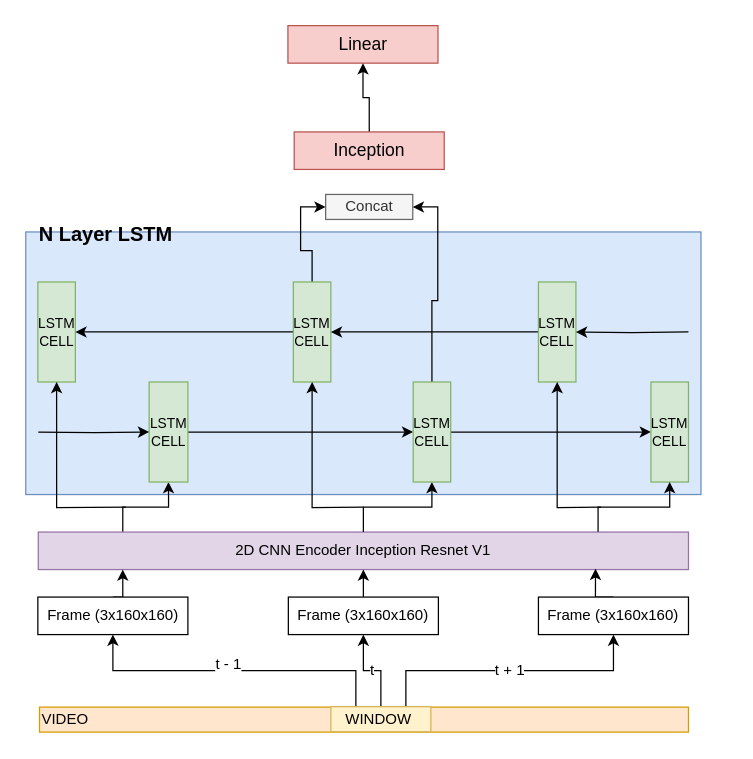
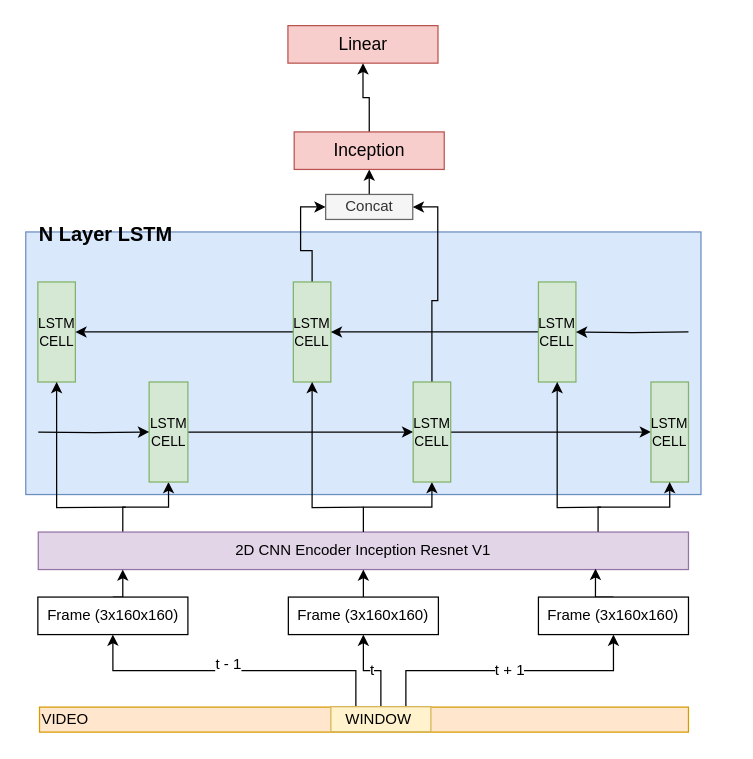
edge "Concat" -> "Inception": added
